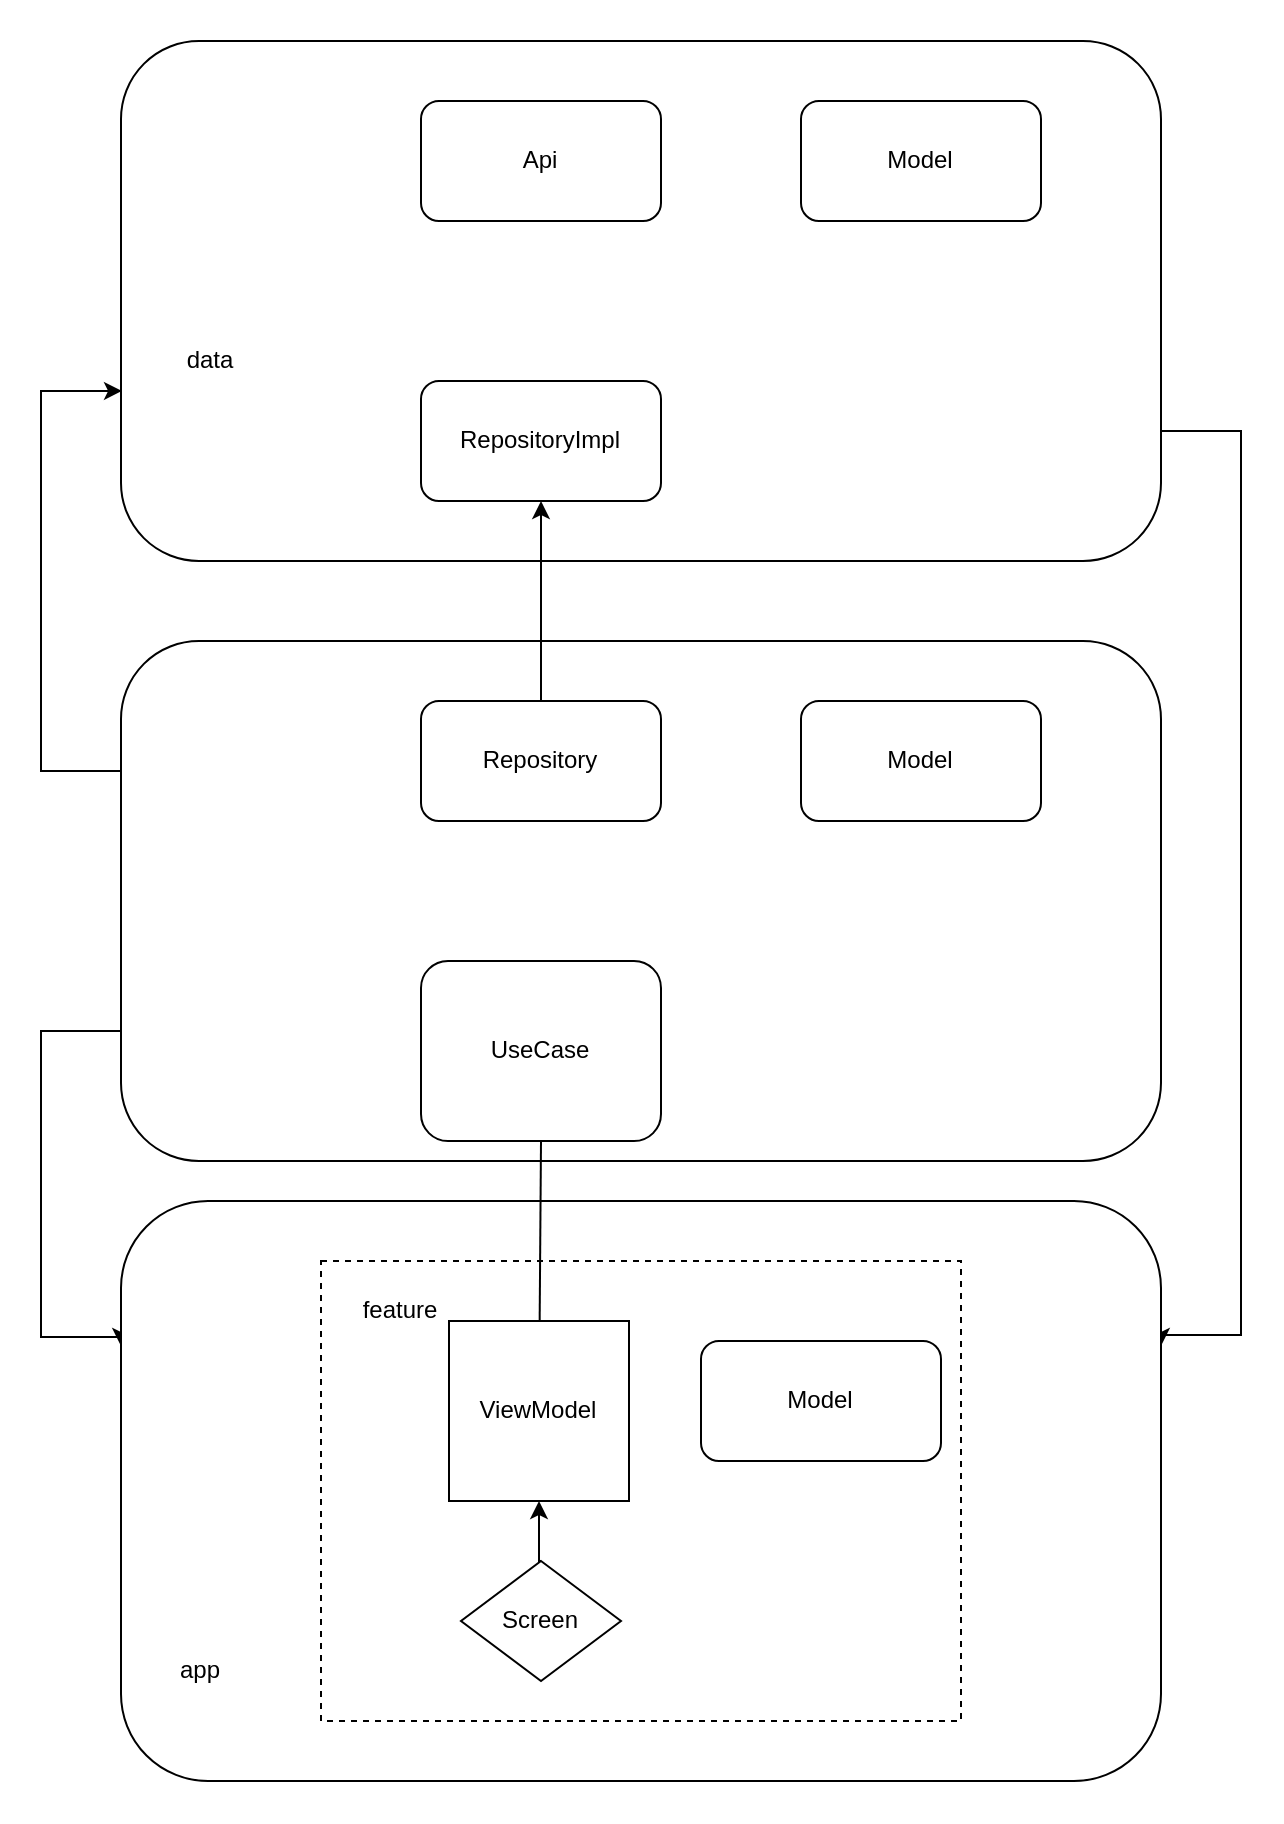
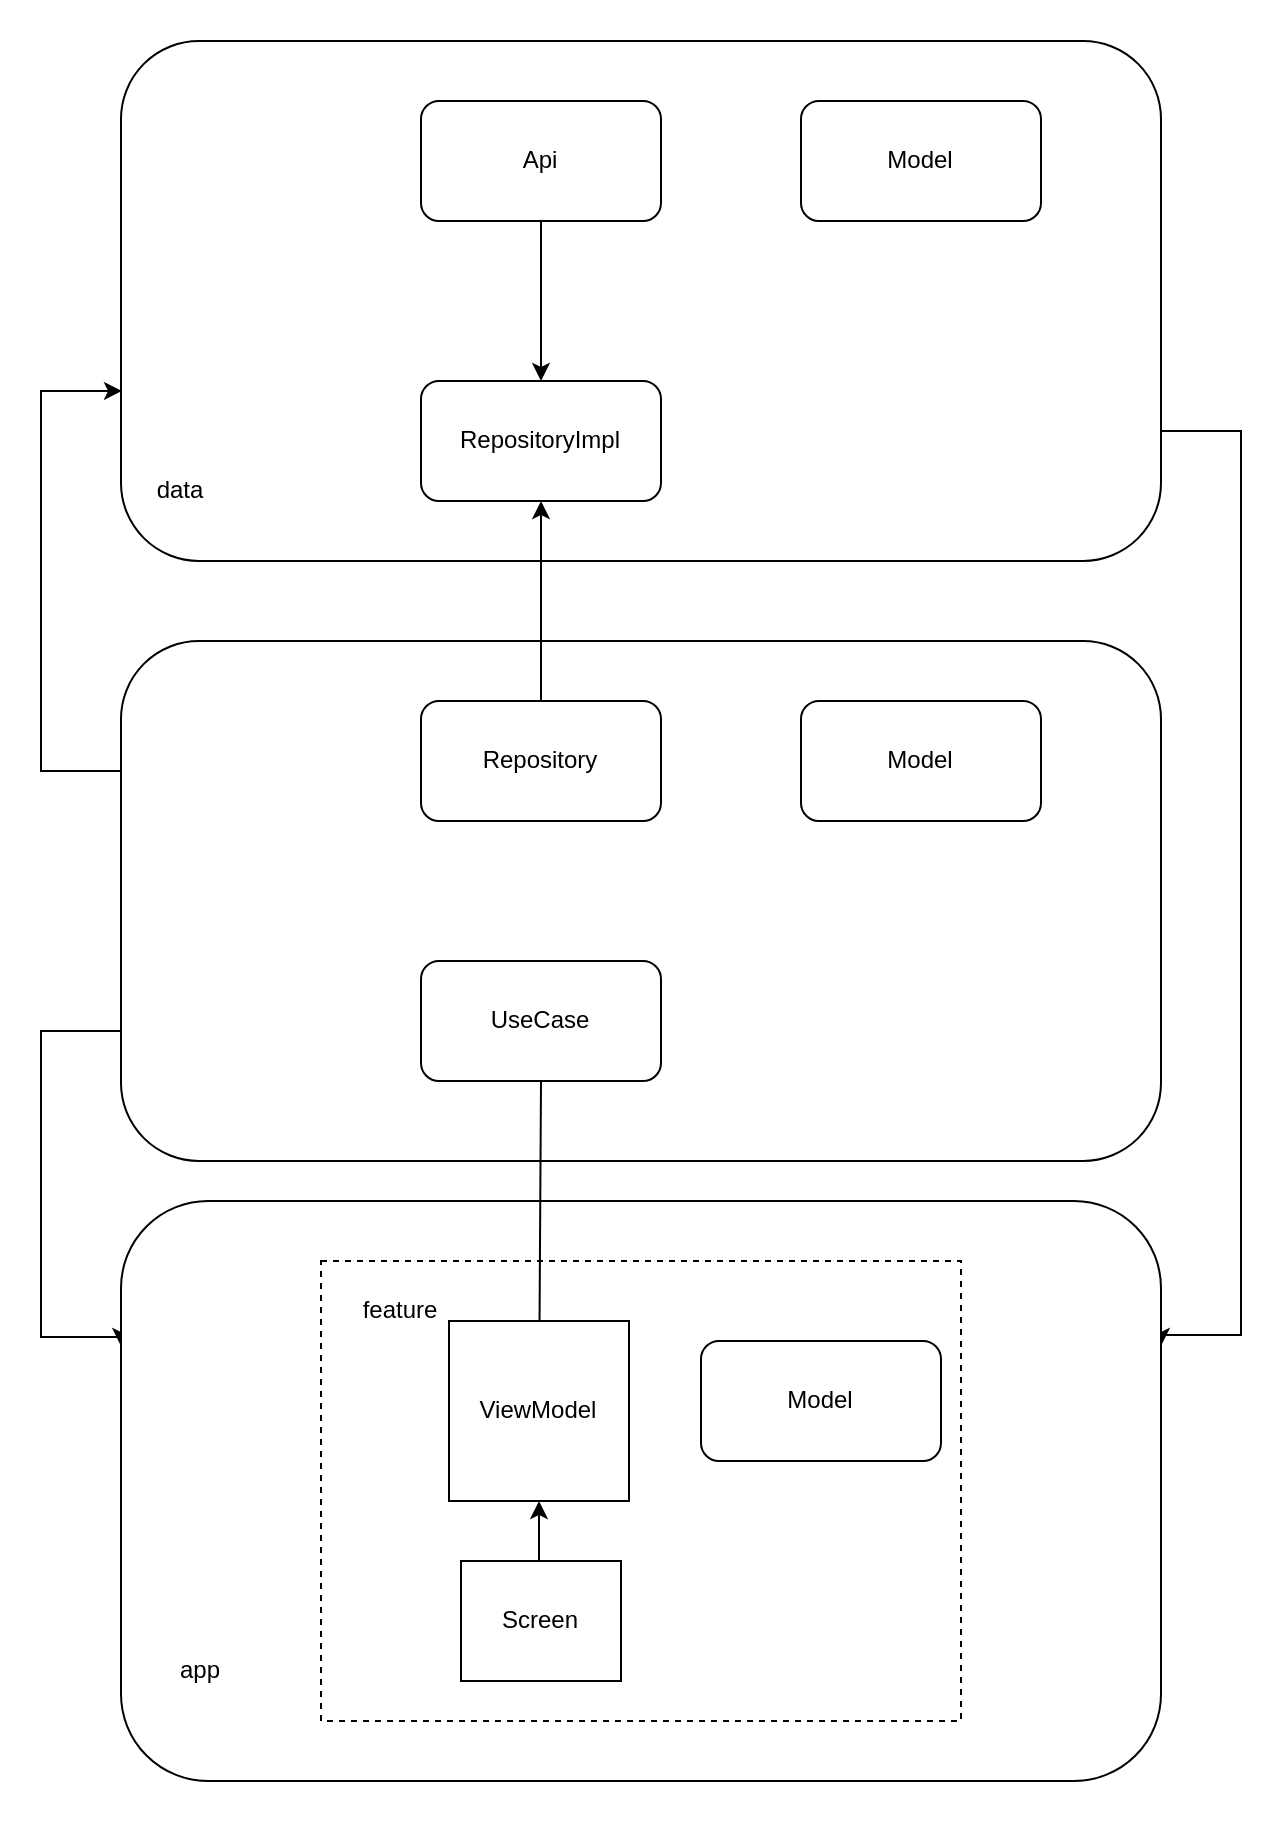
edge "Api" -> "RepositoryImpl": added
node "data": moved (211, 361) -> (181, 491)
node "UseCase": size 240x180 -> 240x120
node "Screen": shape diamond -> rectangle
